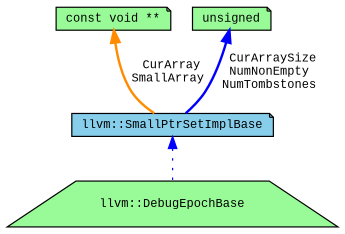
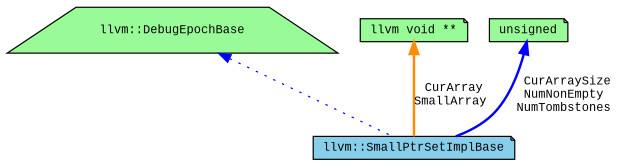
node "const void **": label "const void **" -> "llvm void **"
edge "llvm::DebugEpochBase" -> "llvm::SmallPtrSetImplBase": reversed
